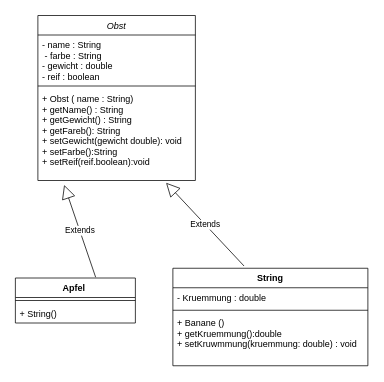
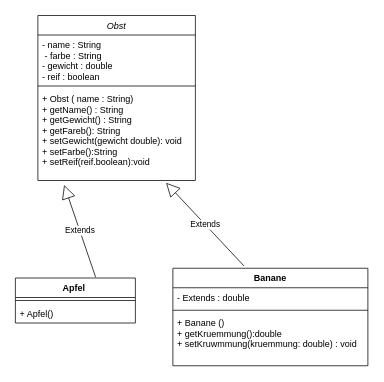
node "String": label "String" -> "Banane"
node "- Kruemmung : double": label "- Kruemmung : double" -> "- Extends : double"
node "+ String()": label "+ String()" -> "+ Apfel()"
